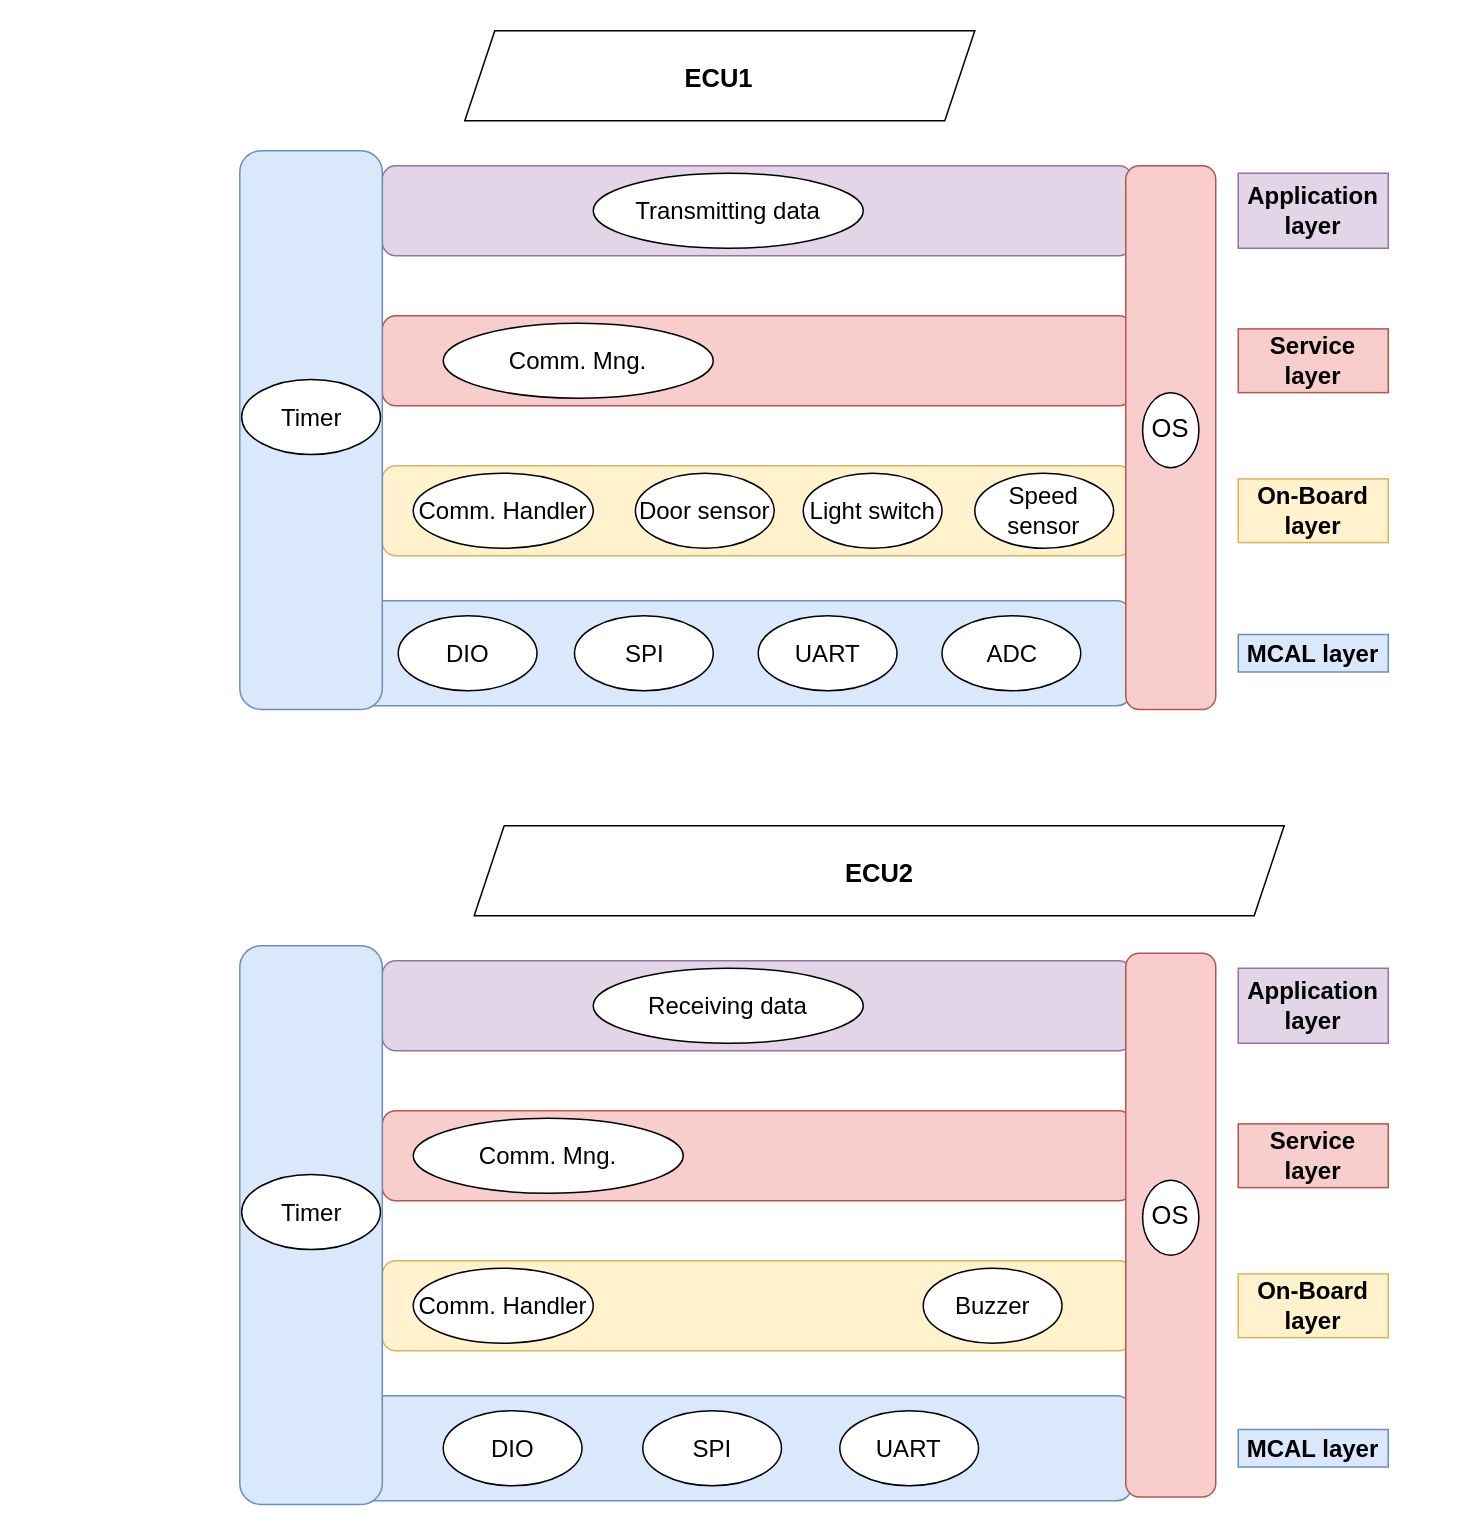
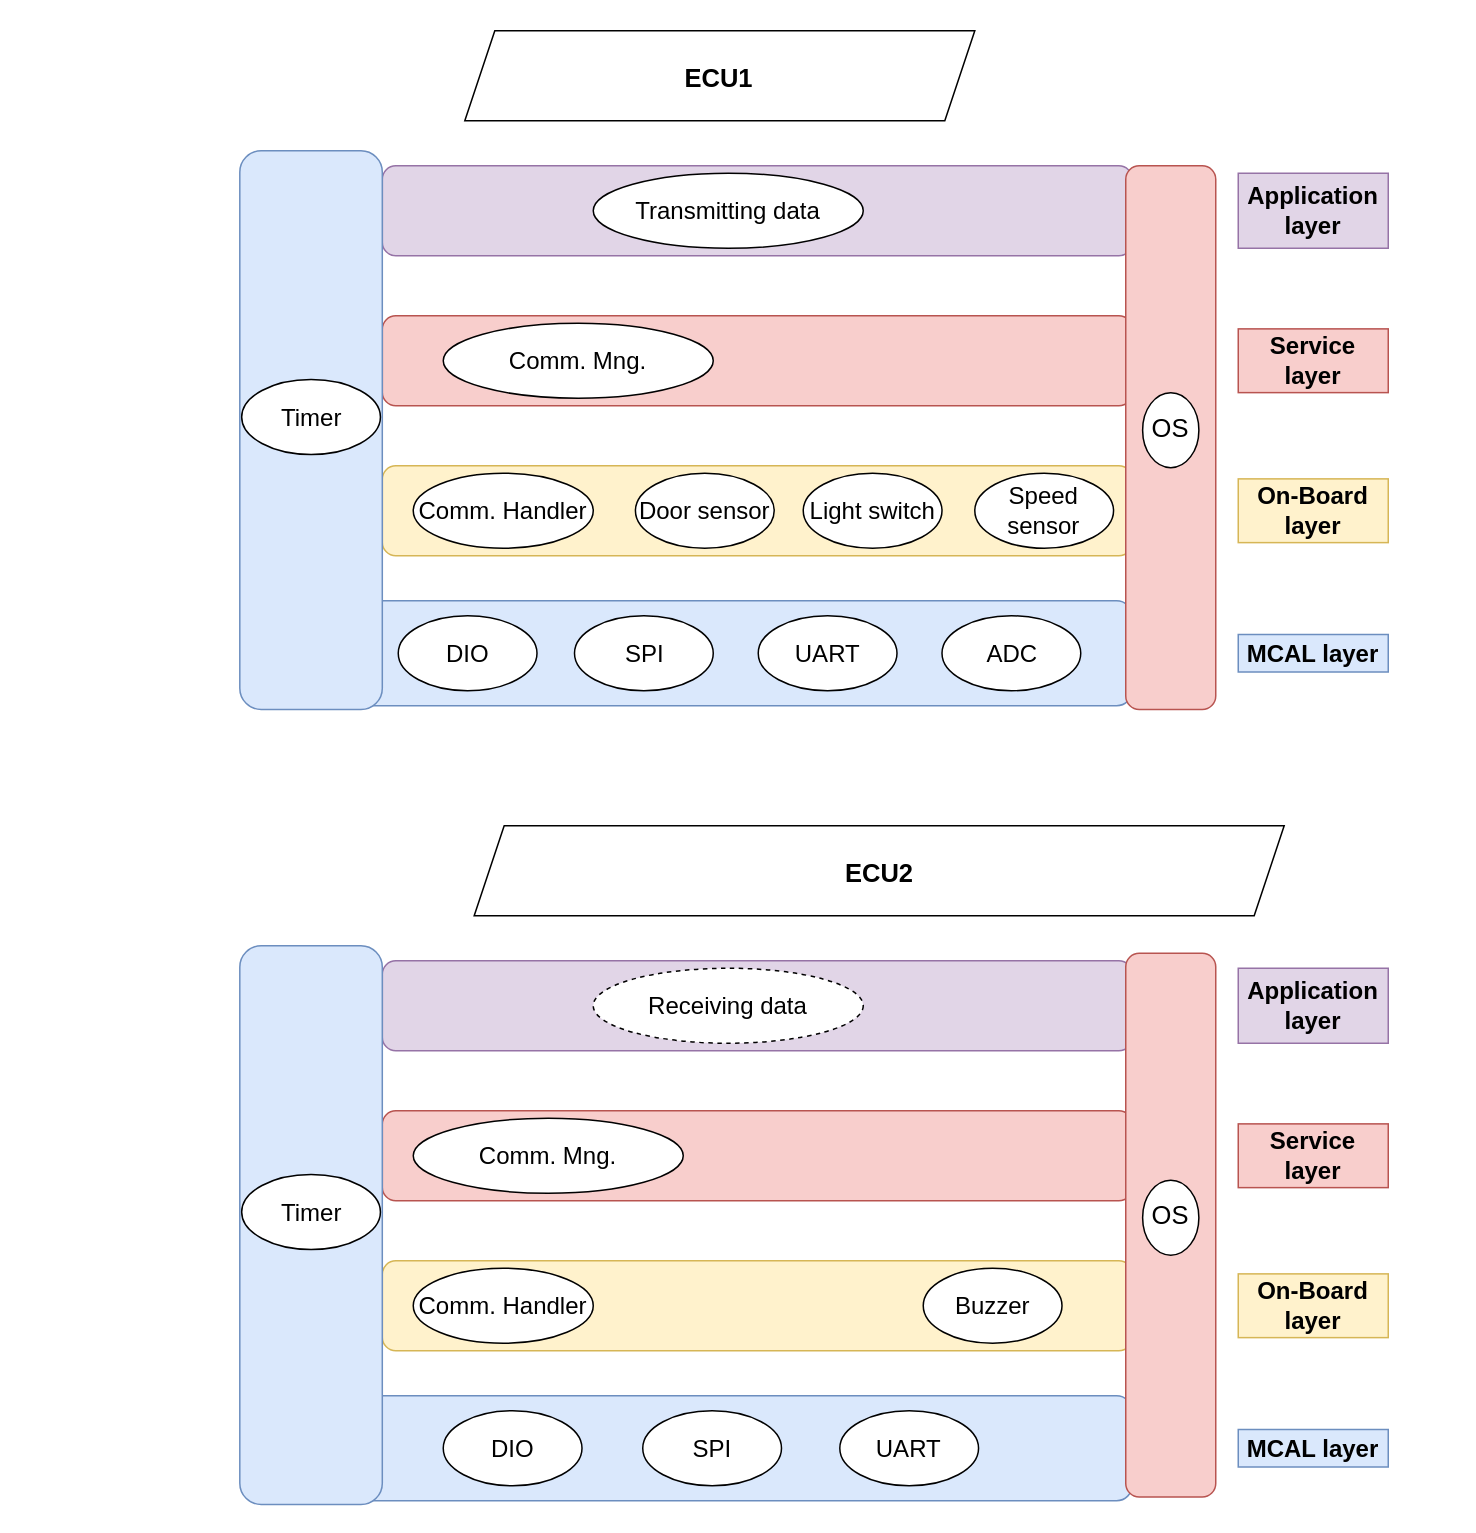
node "Receiving data": style solid -> dashed
